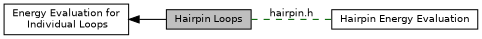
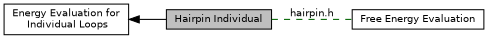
node "Hairpin Loops": label "Hairpin Loops" -> "Hairpin Individual"
node "Hairpin Energy Evaluation": label "Hairpin Energy Evaluation" -> "Free Energy Evaluation"
